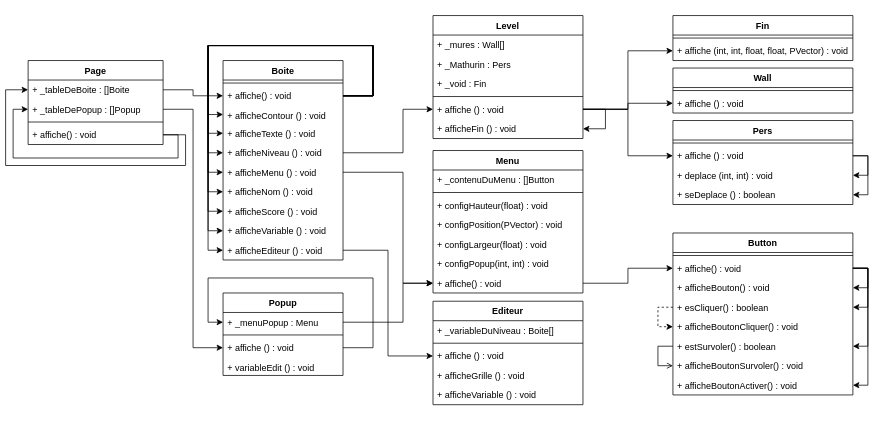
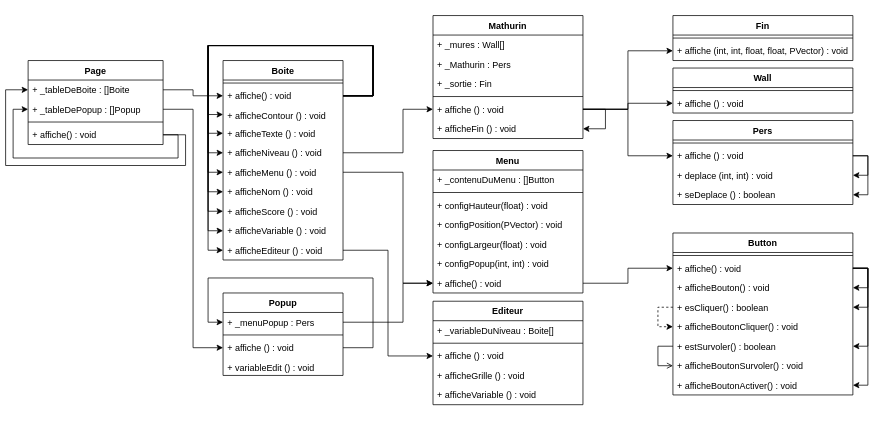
node "Level": label "Level" -> "Mathurin"
node "+ _void : Fin": label "+ _void : Fin" -> "+ _sortie : Fin"
node "+ _menuPopup : Menu": label "+ _menuPopup : Menu" -> "+ _menuPopup : Pers"
